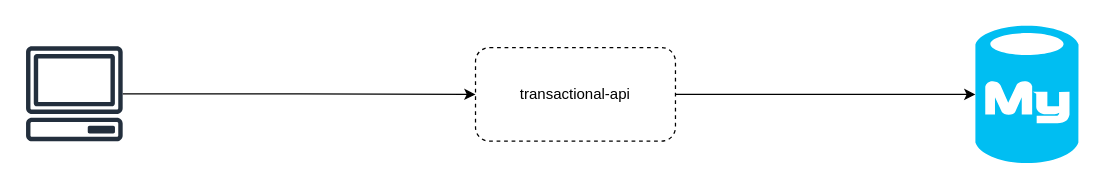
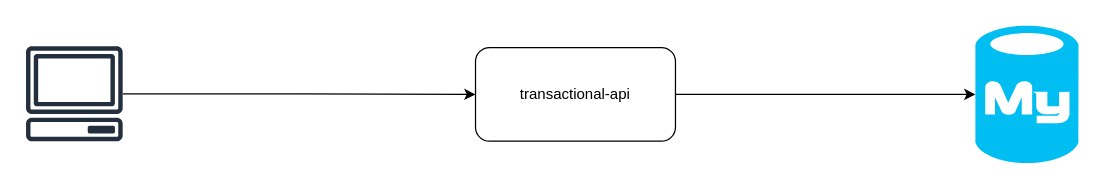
node "transactional-api": style dashed -> solid
